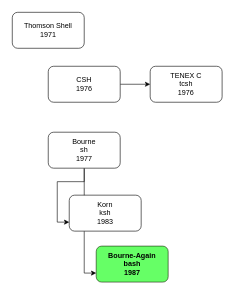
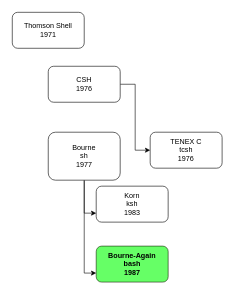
node "TENEX C tcsh 1976": moved (186, 84) -> (186, 150)
node "Bourne sh 1977": size 72x36 -> 72x48
node "Korn ksh 1983": moved (105, 213) -> (132, 204)
